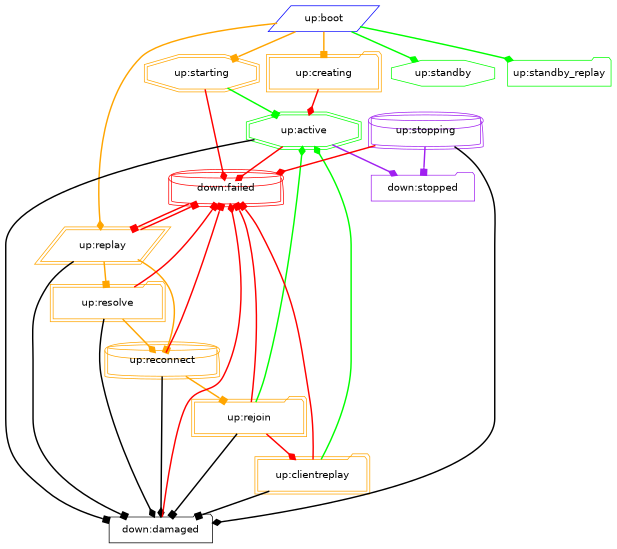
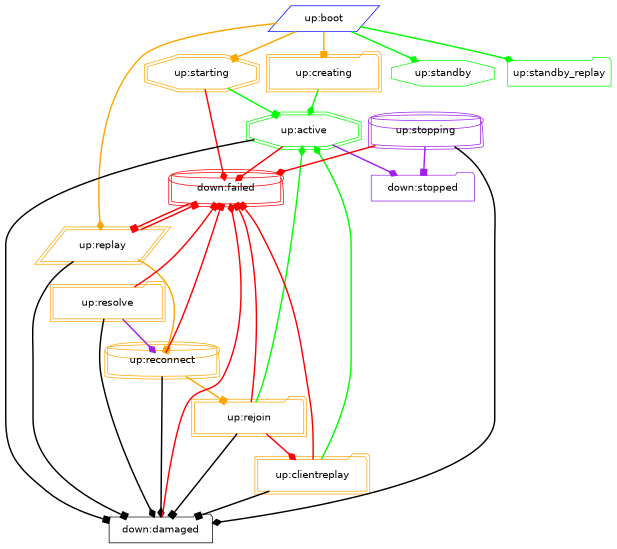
edge "up:creating" -> "up:active": color red -> green
edge "up:replay" -> "up:resolve": removed
edge "up:resolve" -> "up:reconnect": color orange -> purple
